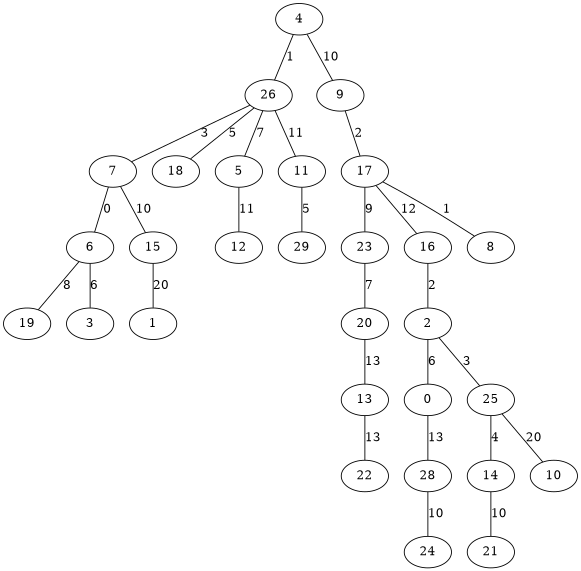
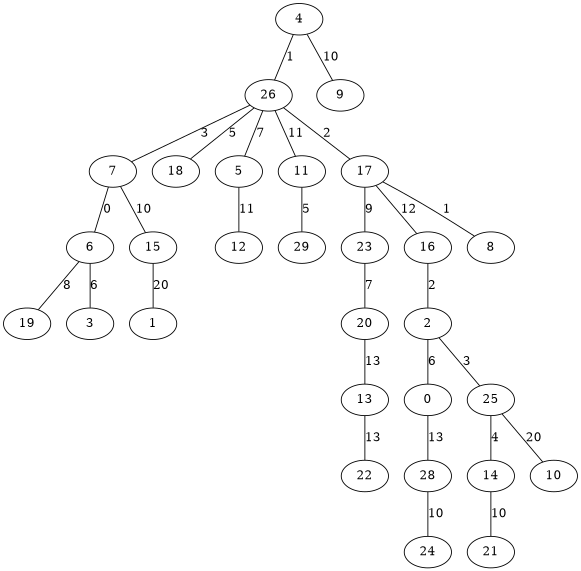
edge "9" -- "17": now "26" -- "17"
